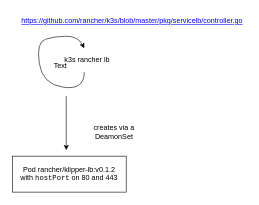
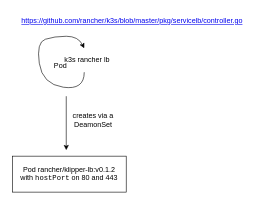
node "Text": label "Text" -> "Pod"
node "creates via a DeamonSet": moved (114, 132) -> (93, 120)
